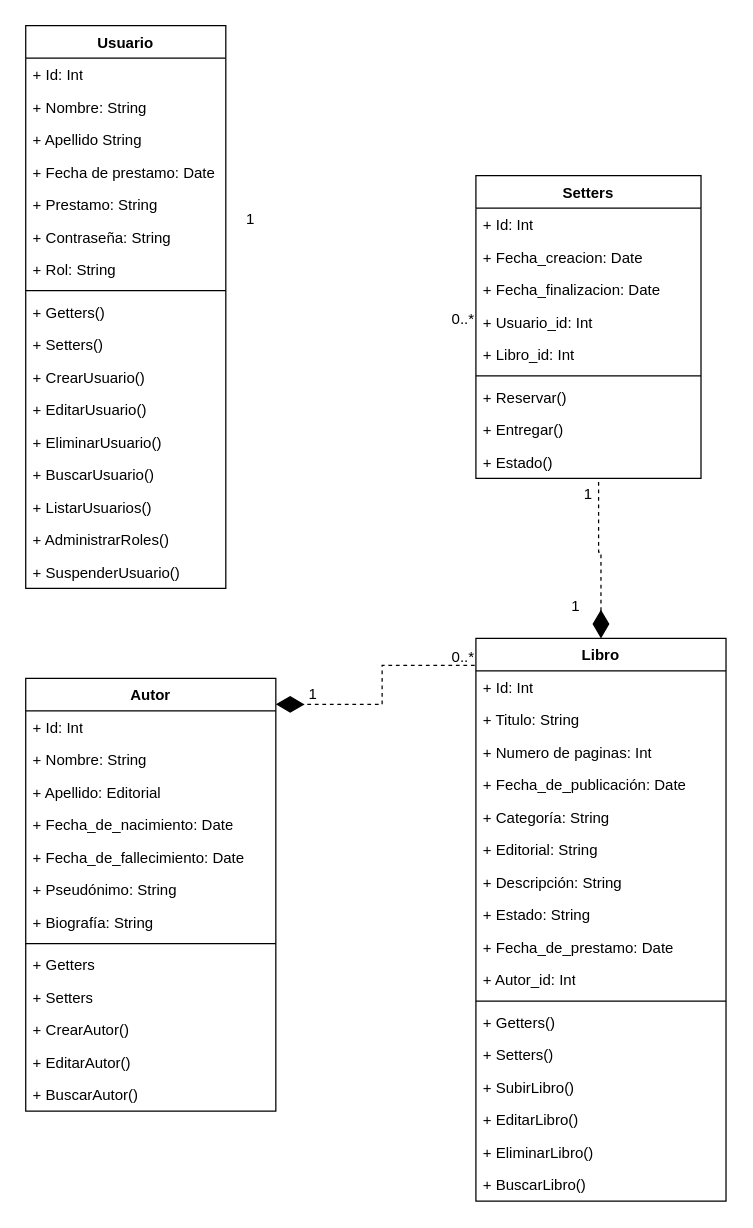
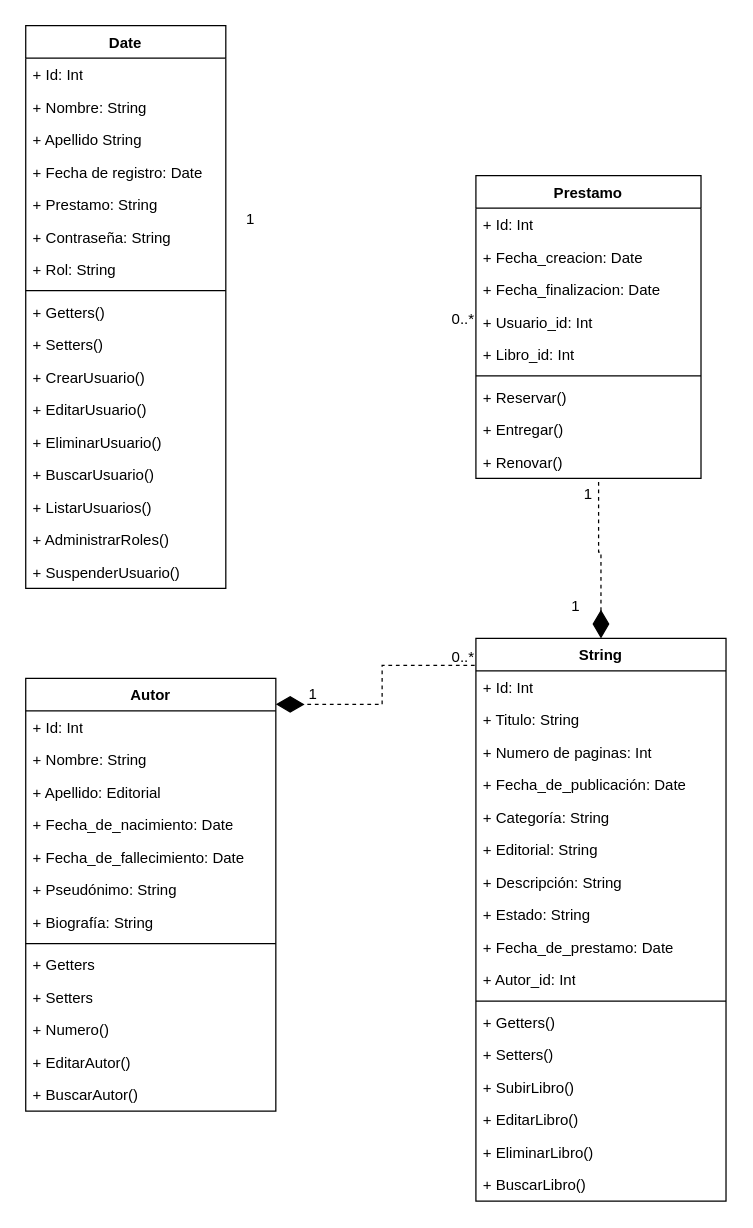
node "Usuario": label "Usuario" -> "Date"
node "+ Fecha de prestamo: Date": label "+ Fecha de prestamo: Date" -> "+ Fecha de registro: Date"
node "Setters": label "Setters" -> "Prestamo"
node "+ Estado()": label "+ Estado()" -> "+ Renovar()"
node "Libro": label "Libro" -> "String"
node "+ CrearAutor()": label "+ CrearAutor()" -> "+ Numero()"
